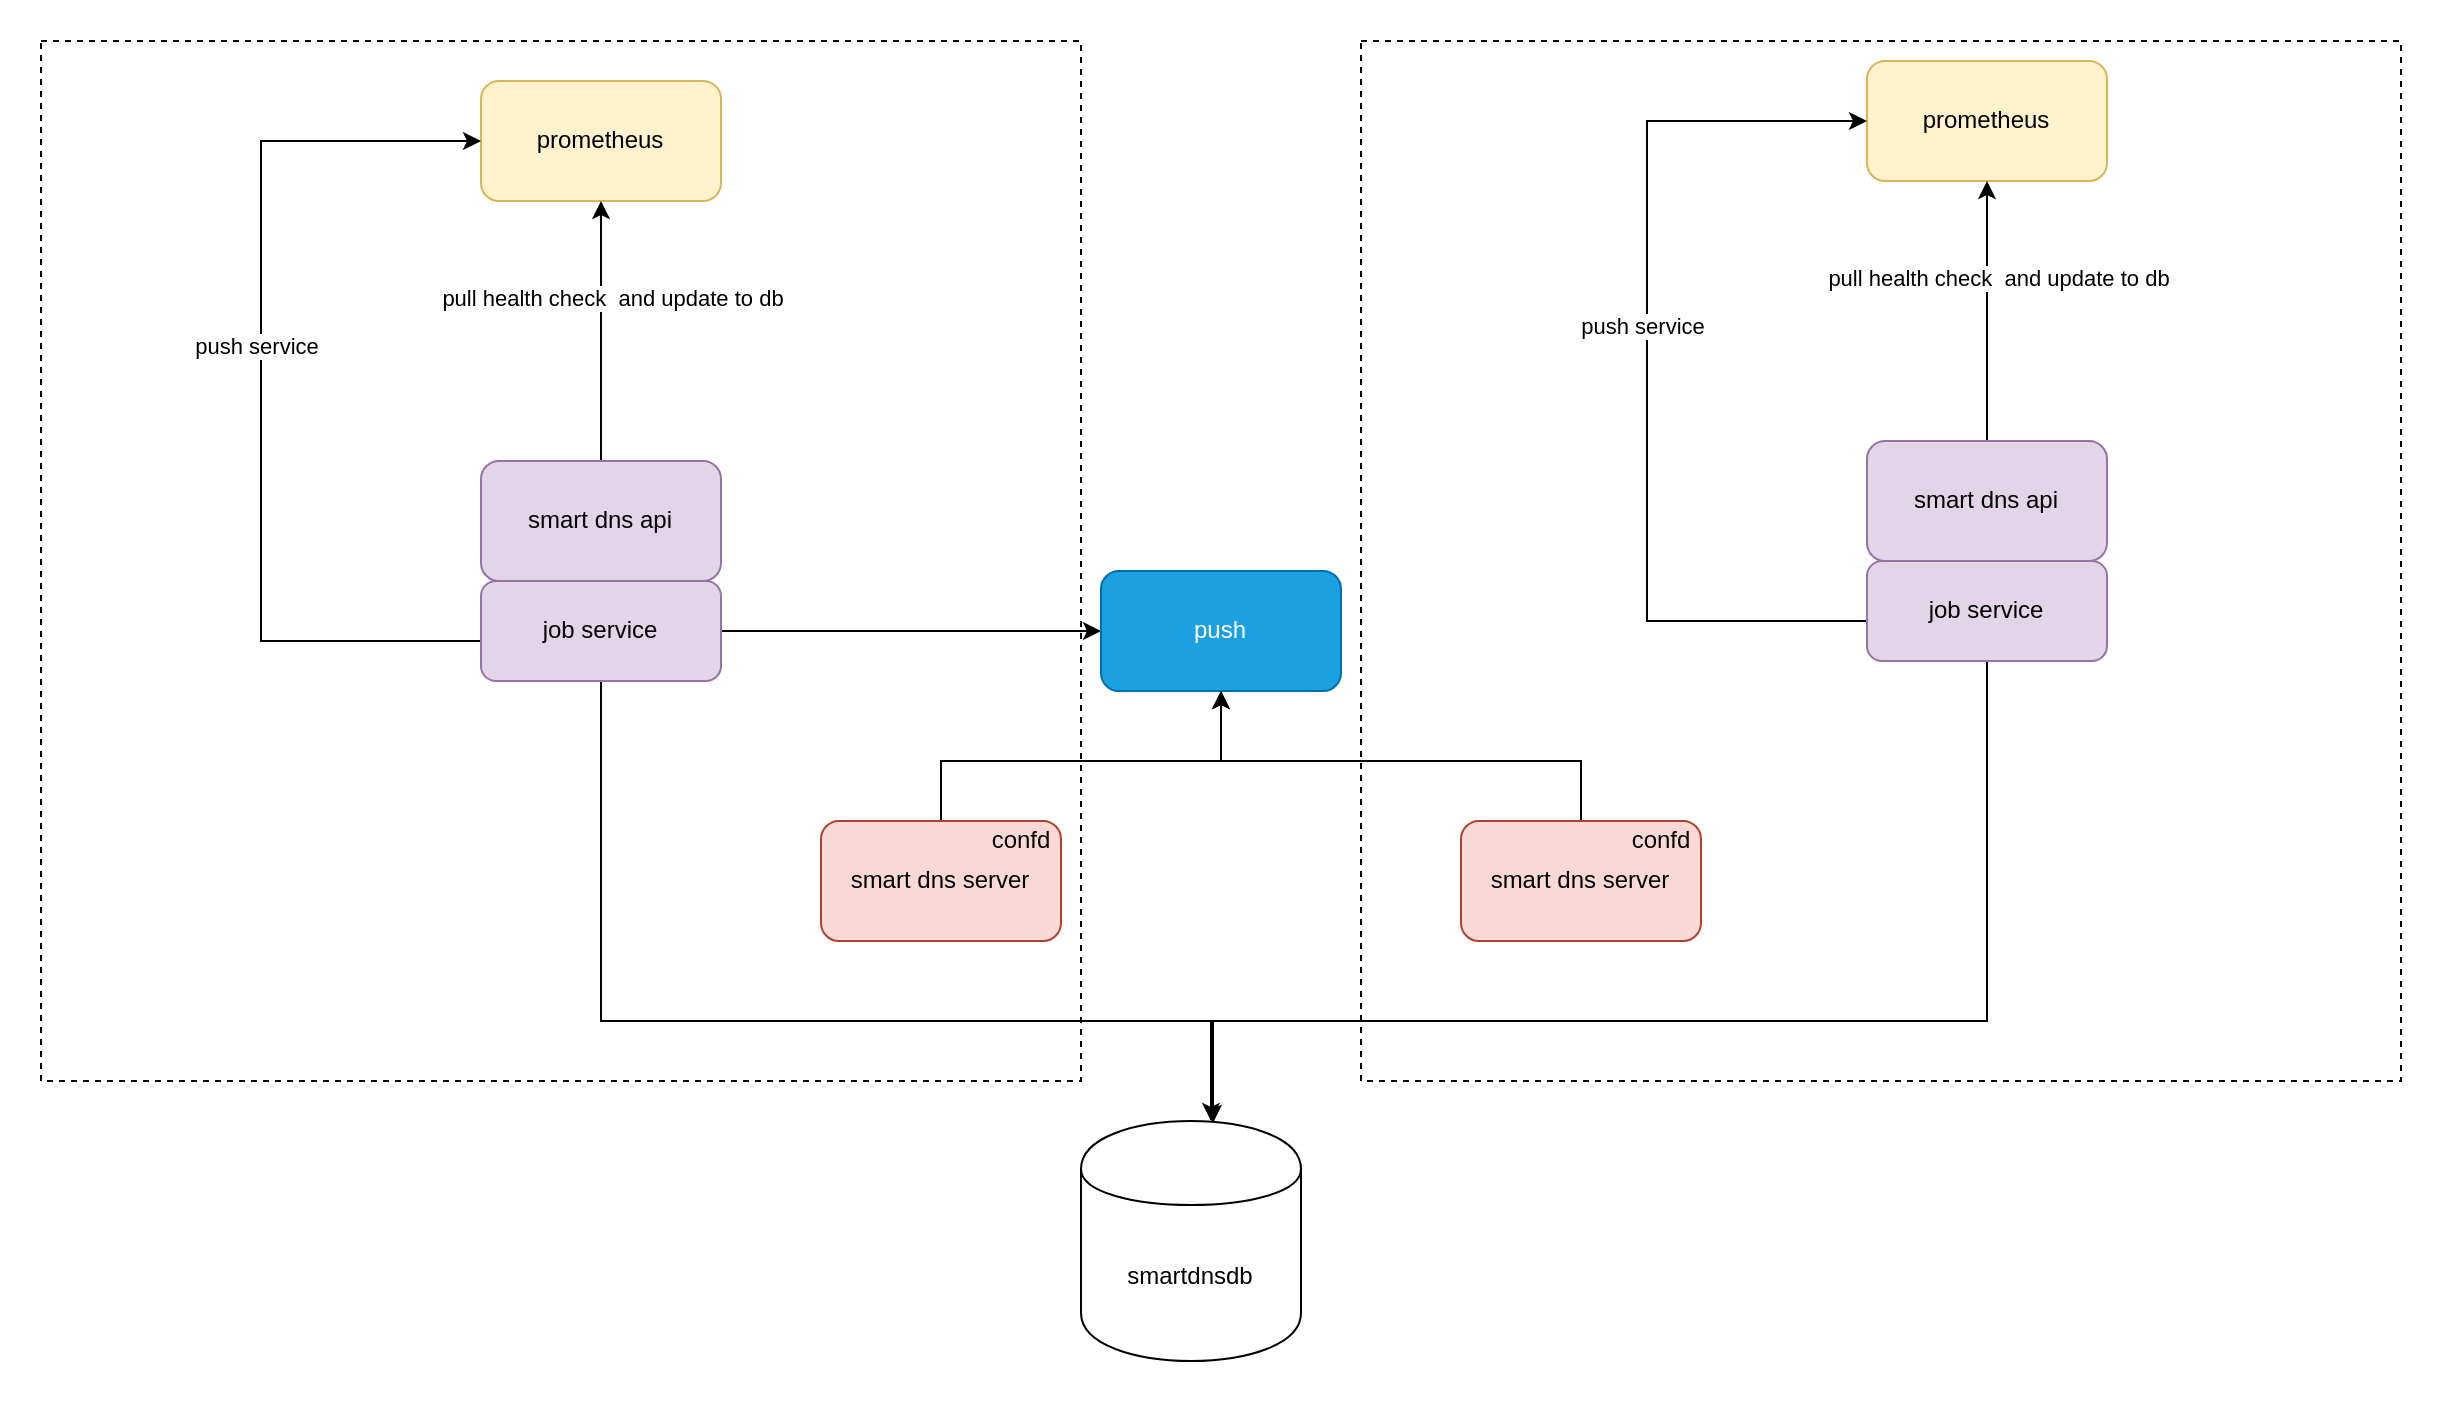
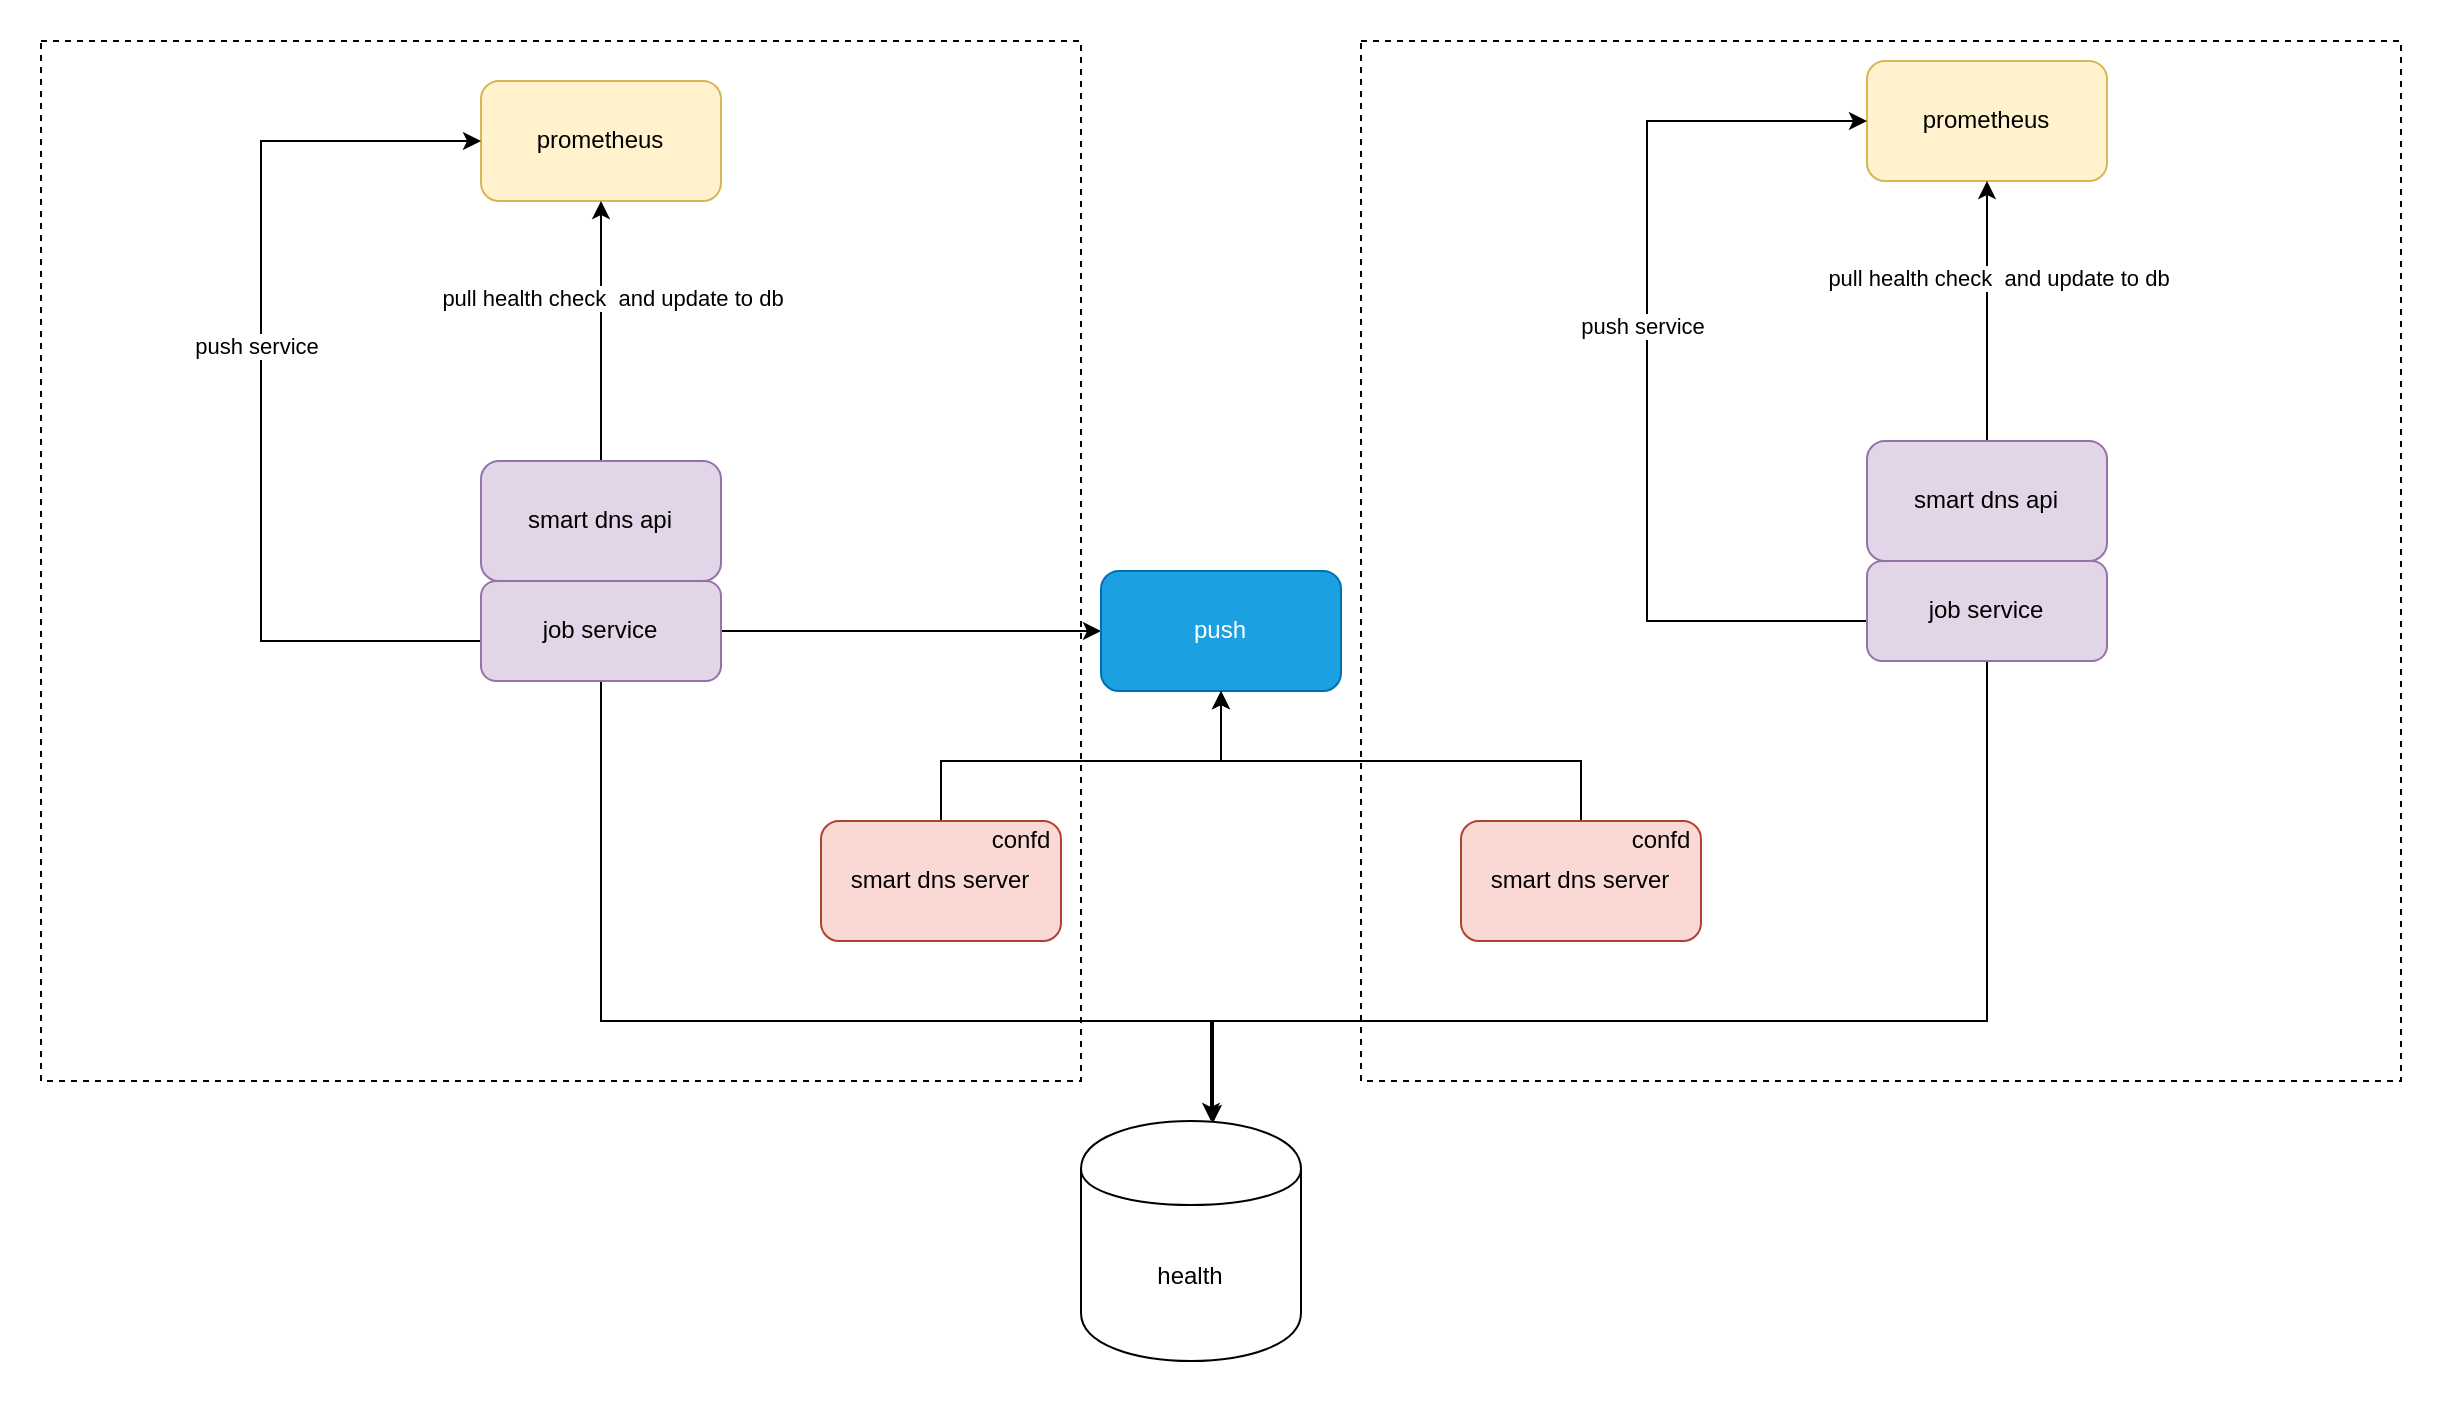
node "smartdnsdb": label "smartdnsdb" -> "health"
